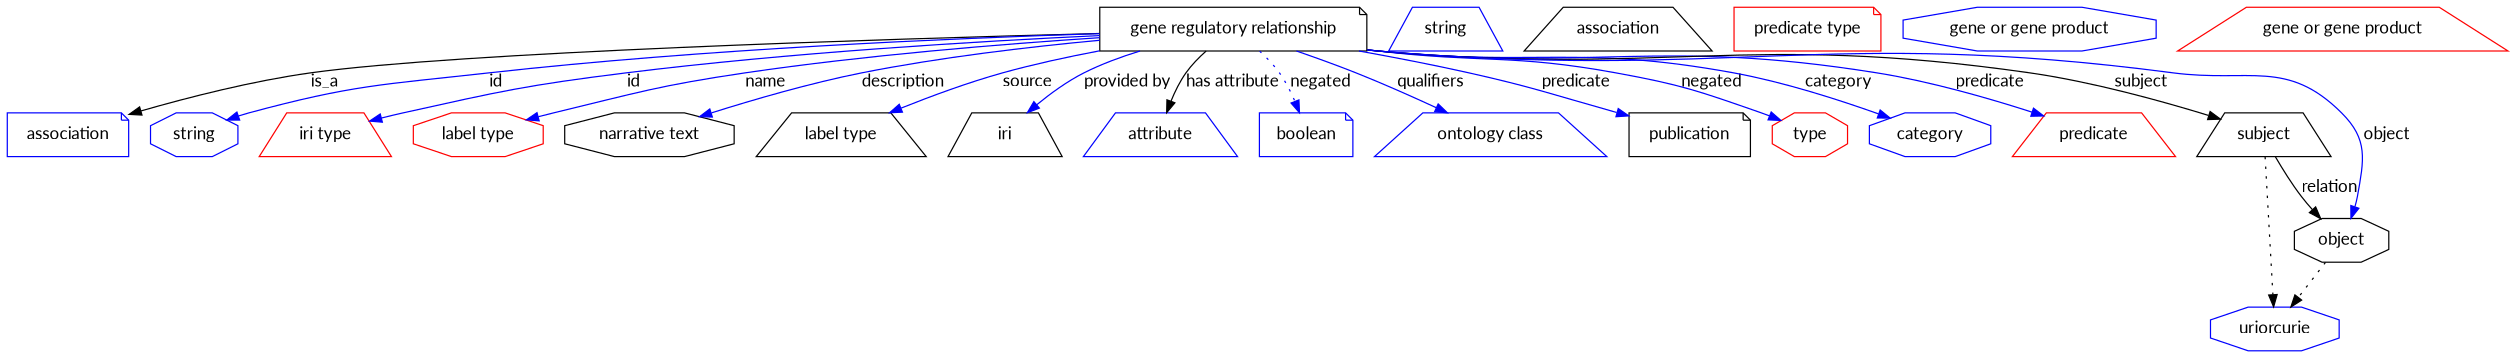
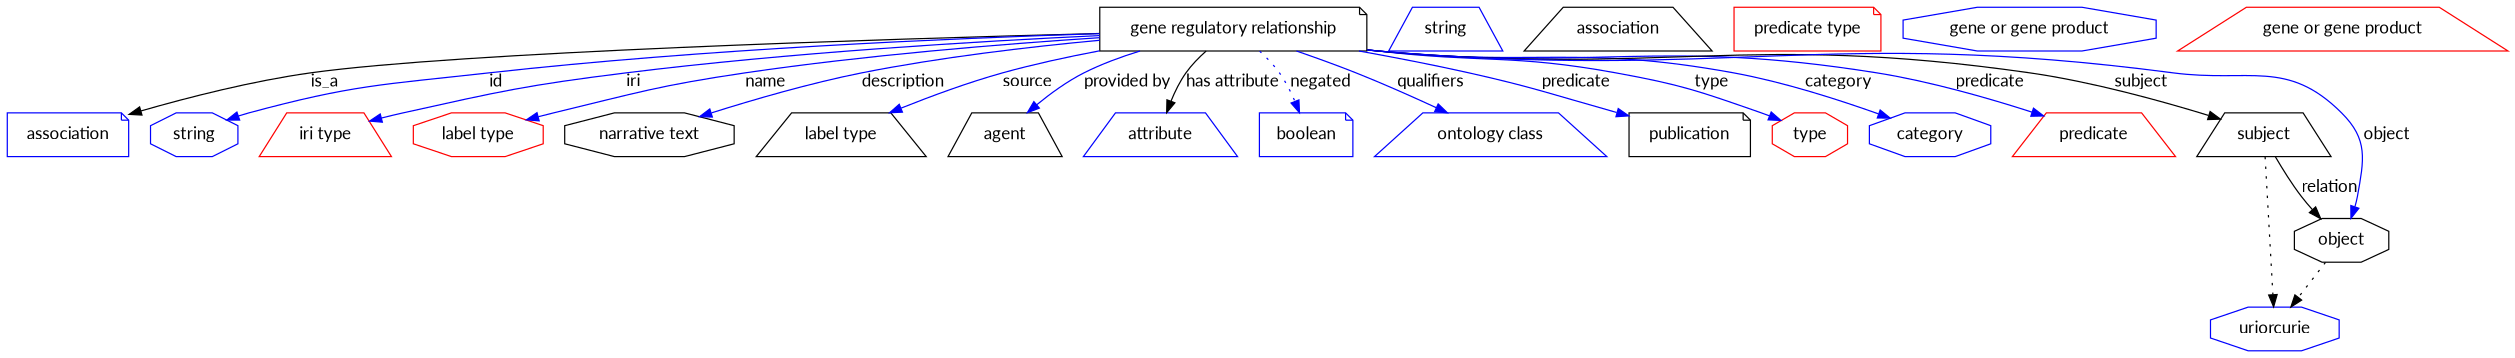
edge "gene regulatory relationship" -> "iri type": label "id" -> "iri"
edge "gene regulatory relationship" -> "type": label "negated" -> "type"
node "iri": label "iri" -> "agent"
